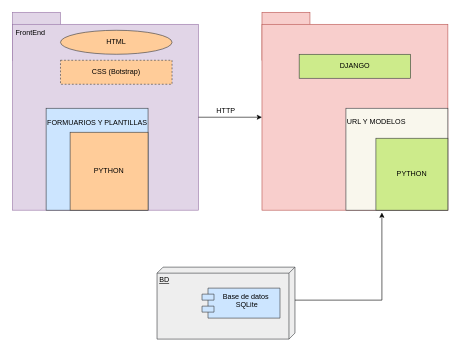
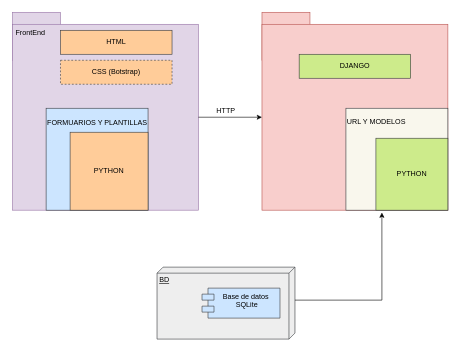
node "HTML": shape ellipse -> rectangle
